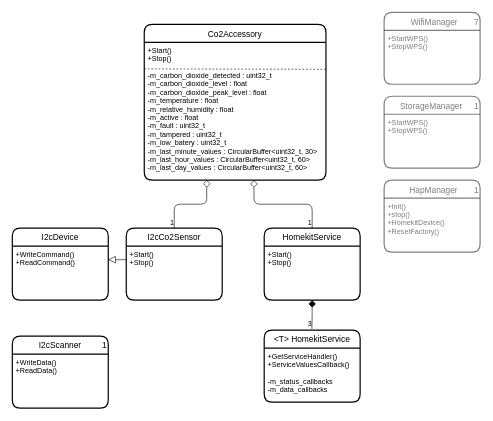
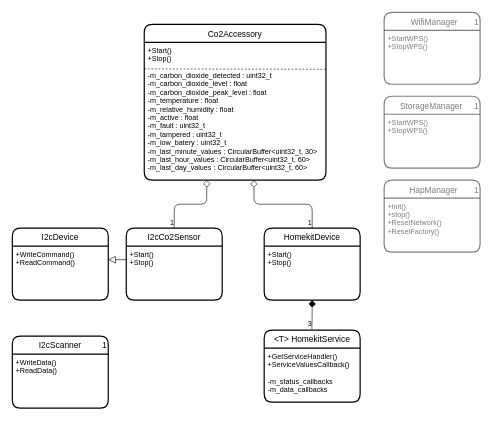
node "WifiManager 7": label "WifiManager 7" -> "WifiManager 1"
node "+Init() +stop() +HomekitDevice() +ResetFactory()": label "+Init() +stop() +HomekitDevice() +ResetFactory()" -> "+Init() +stop() +ResetNetwork() +ResetFactory()"
node "HomekitService": label "HomekitService" -> "HomekitDevice"
